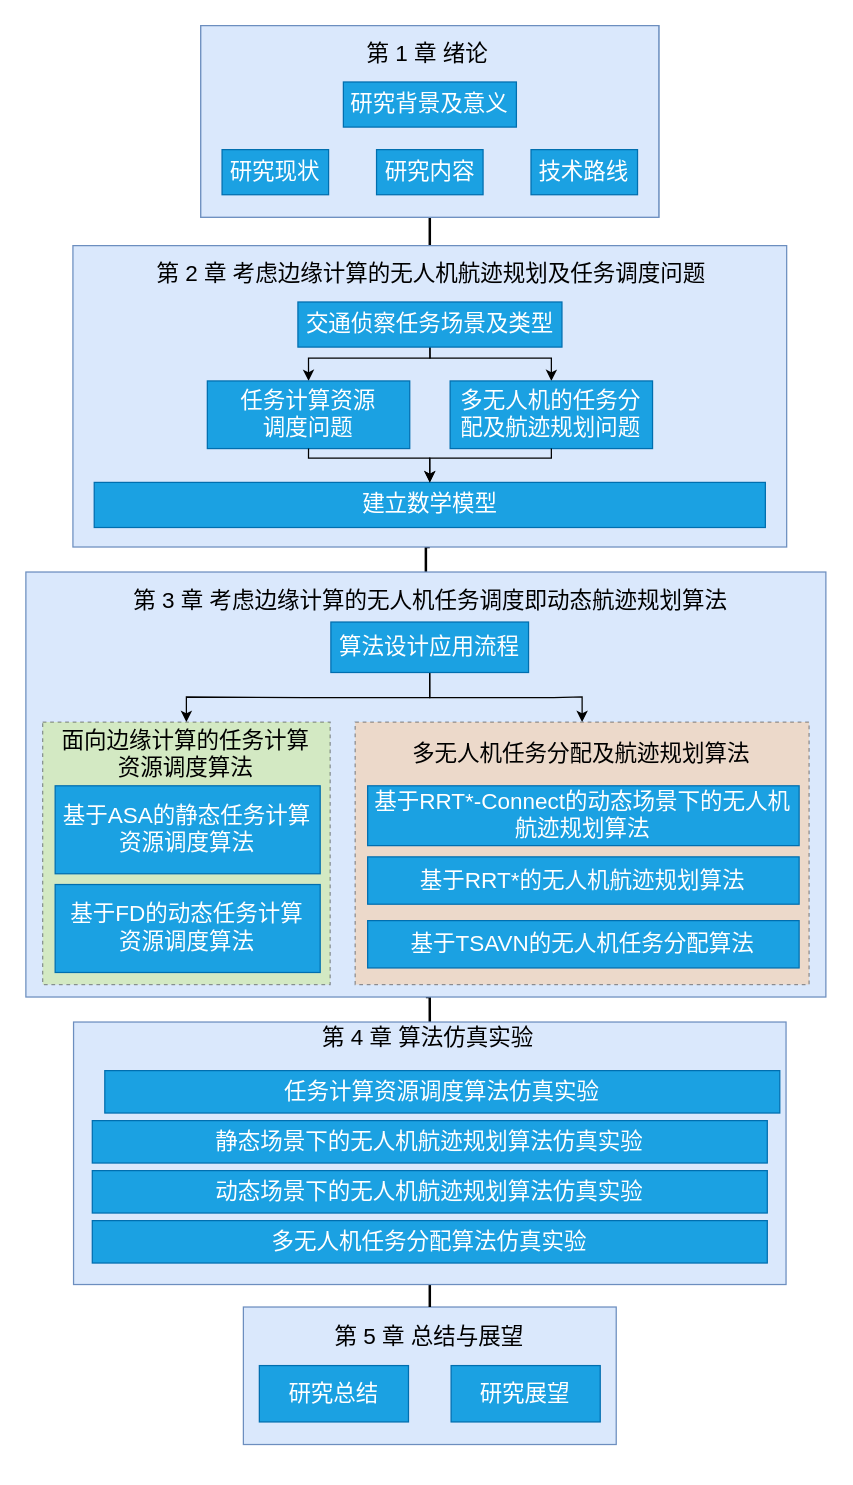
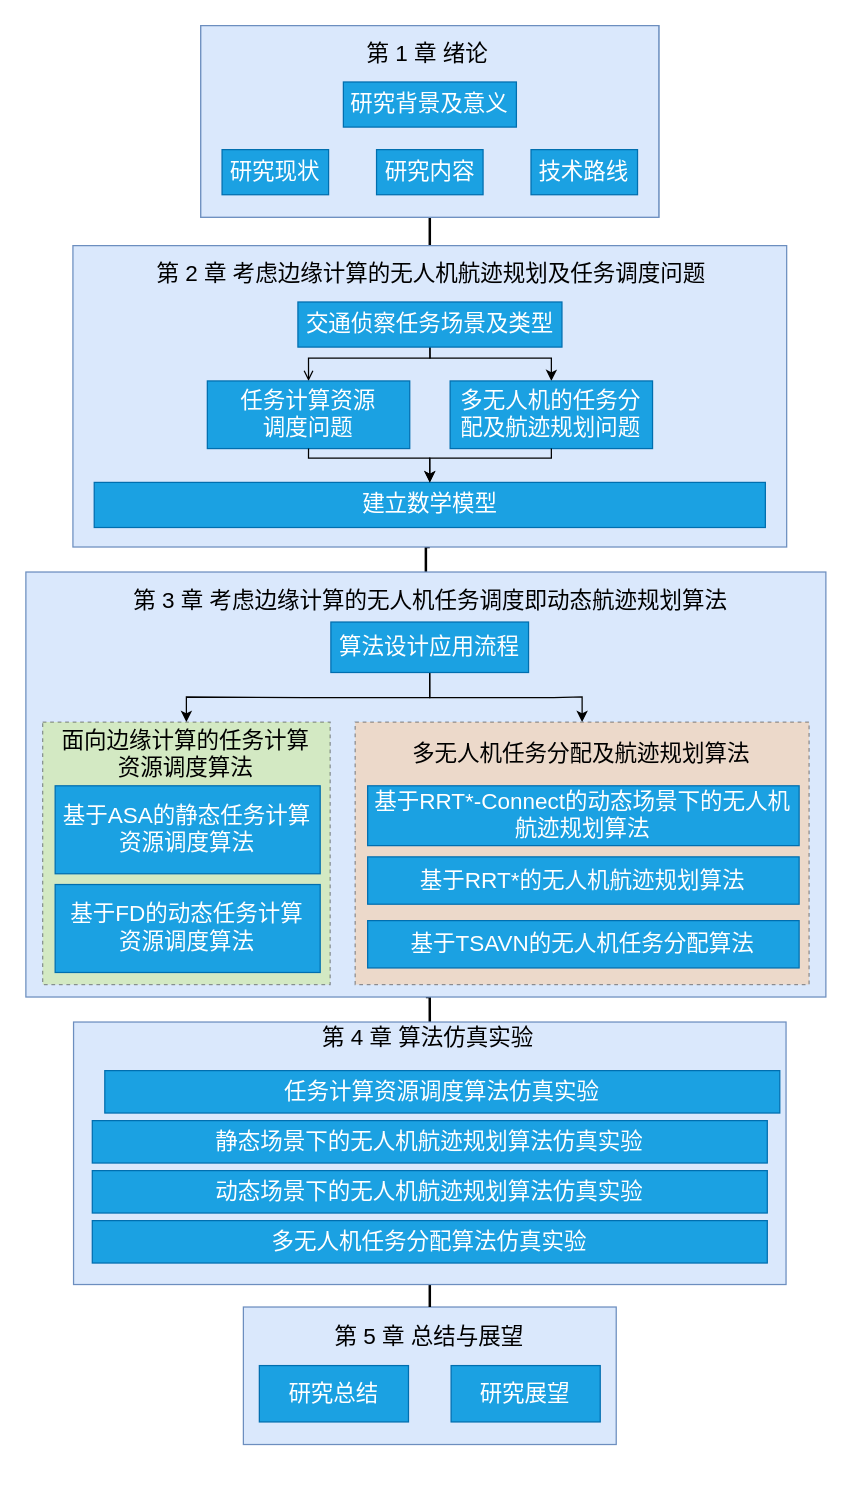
edge "交通侦察任务场景及类型" -> "任务计算资源 调度问题": arrowhead classic -> open
